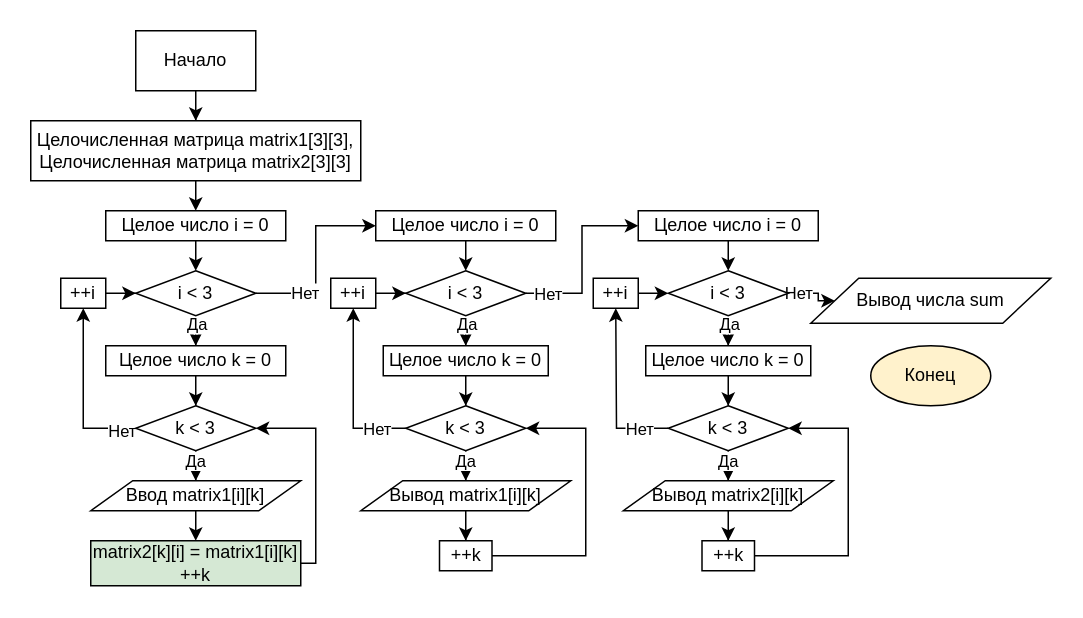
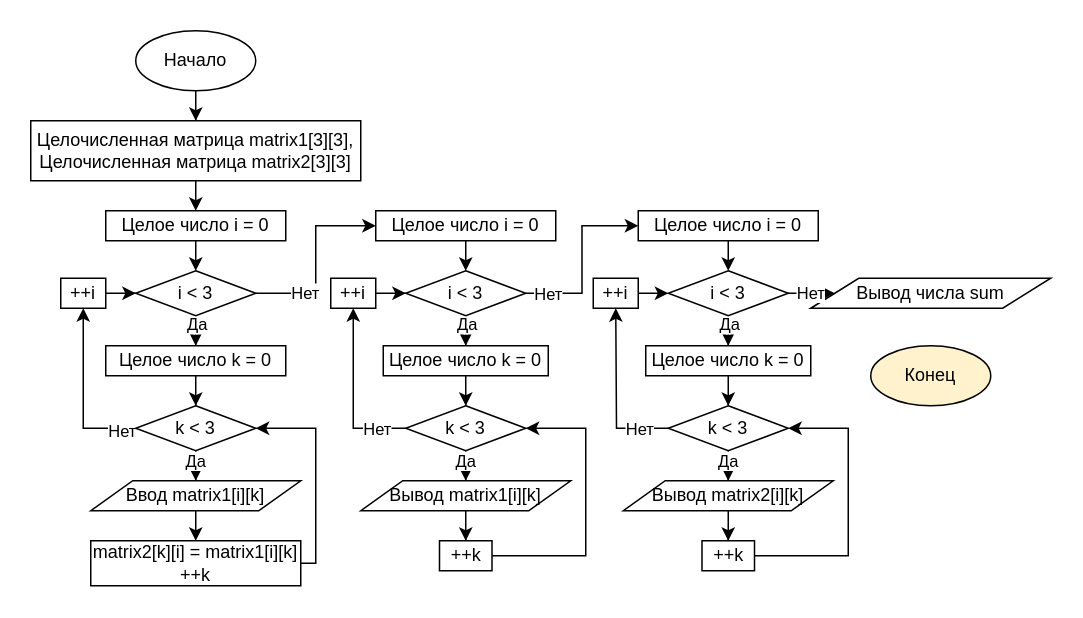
node "Начало": shape rectangle -> ellipse
node "Вывод числа sum": size 240x45 -> 240x30
node "matrix2[k][i] = matrix1[i][k] ++k": fillcolor #d5e8d4 -> #ffffff
